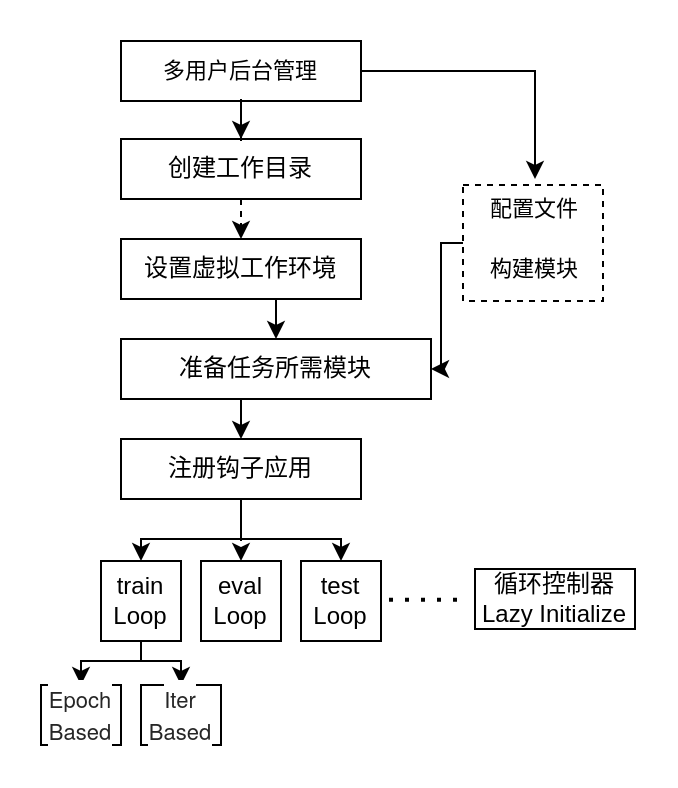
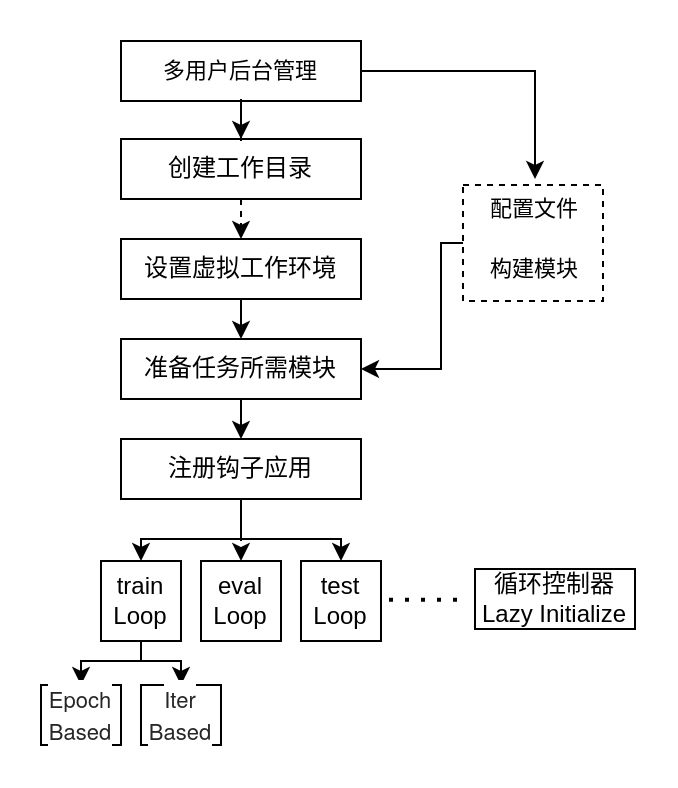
node "准备任务所需模块": size 310x60 -> 240x60
